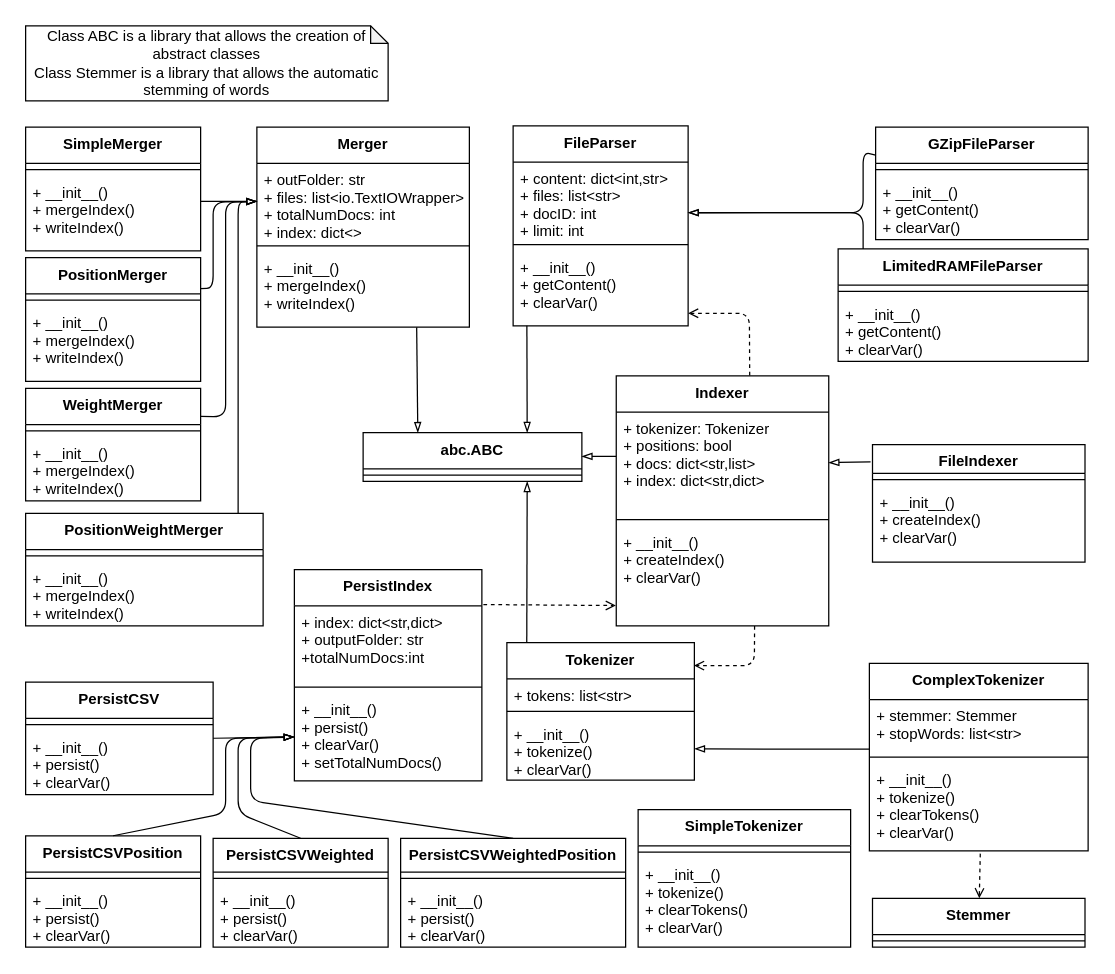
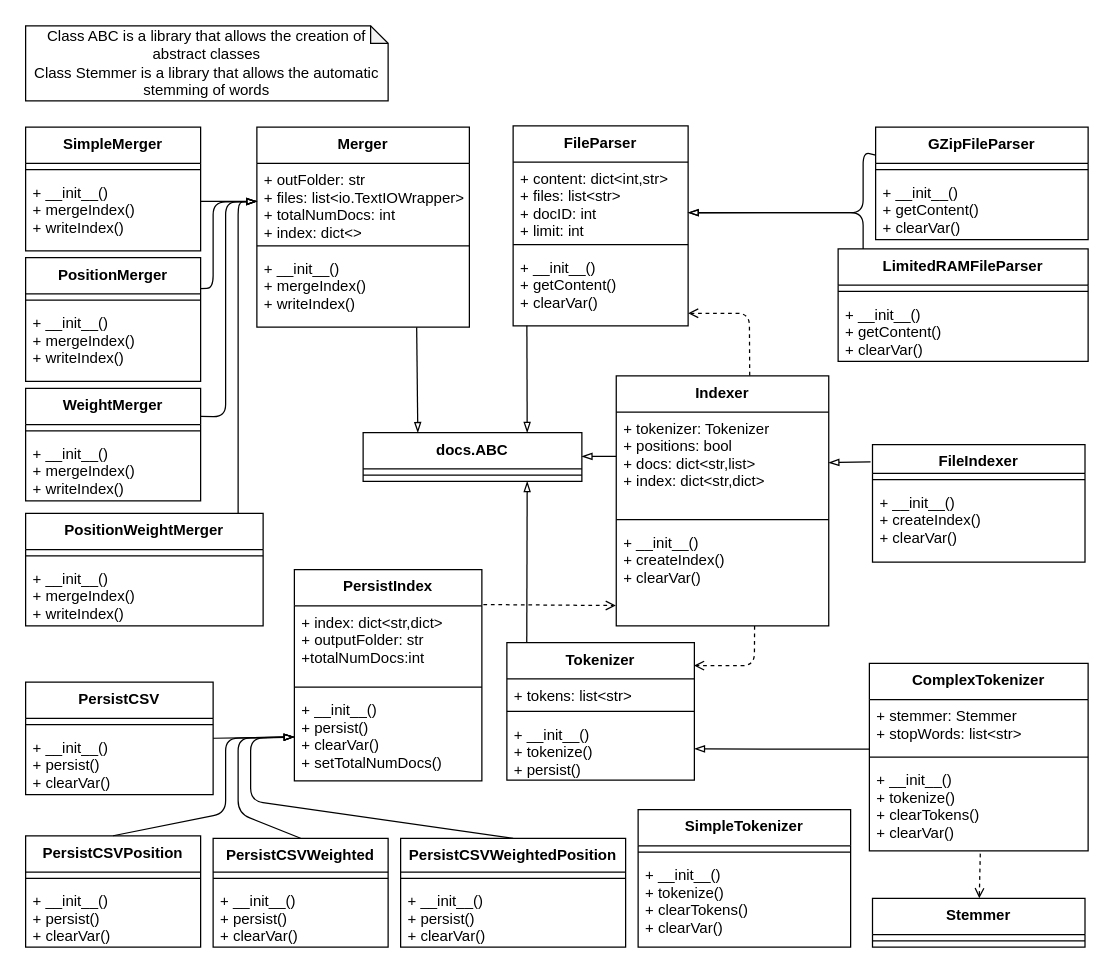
node "abc.ABC": label "abc.ABC" -> "docs.ABC"
node "+ __init__() + tokenize() + clearVar()": label "+ __init__() + tokenize() + clearVar()" -> "+ __init__() + tokenize() + persist()"
